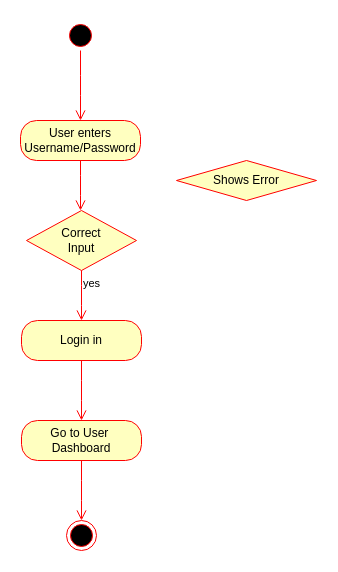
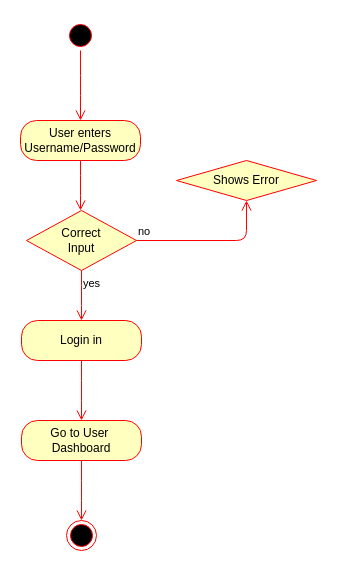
edge "Correct Input" -> "Shows Error": added, label "no"
